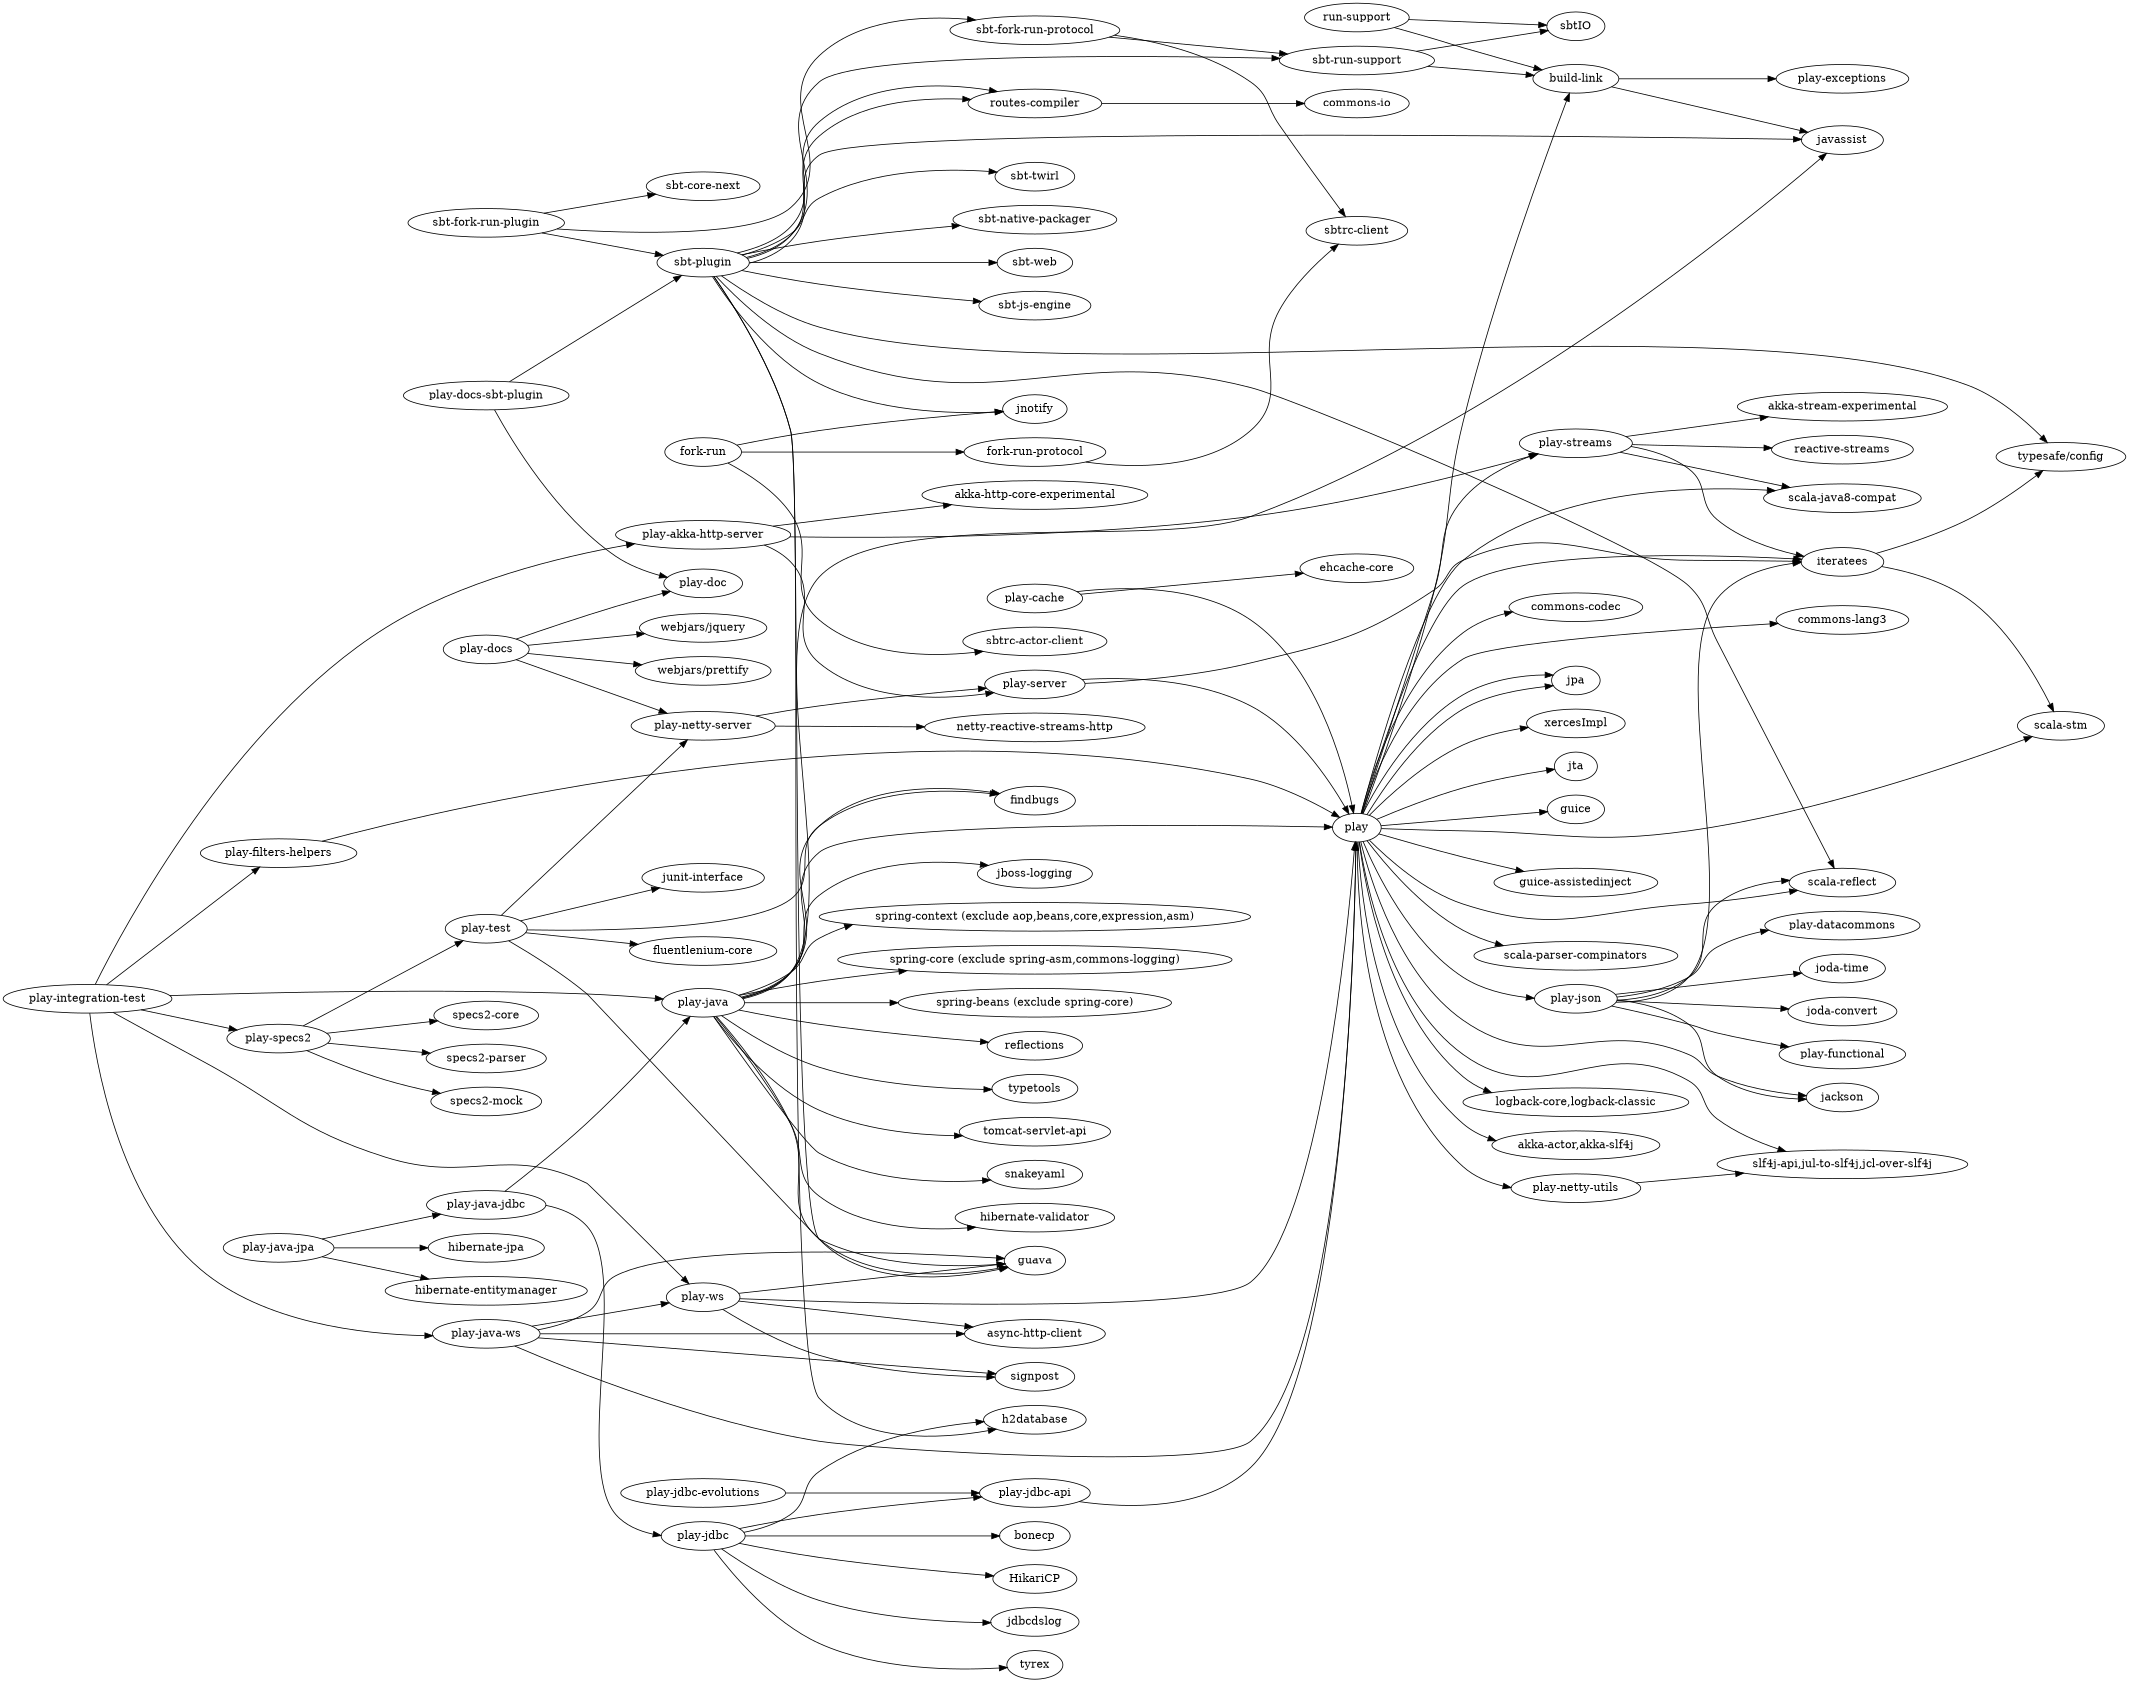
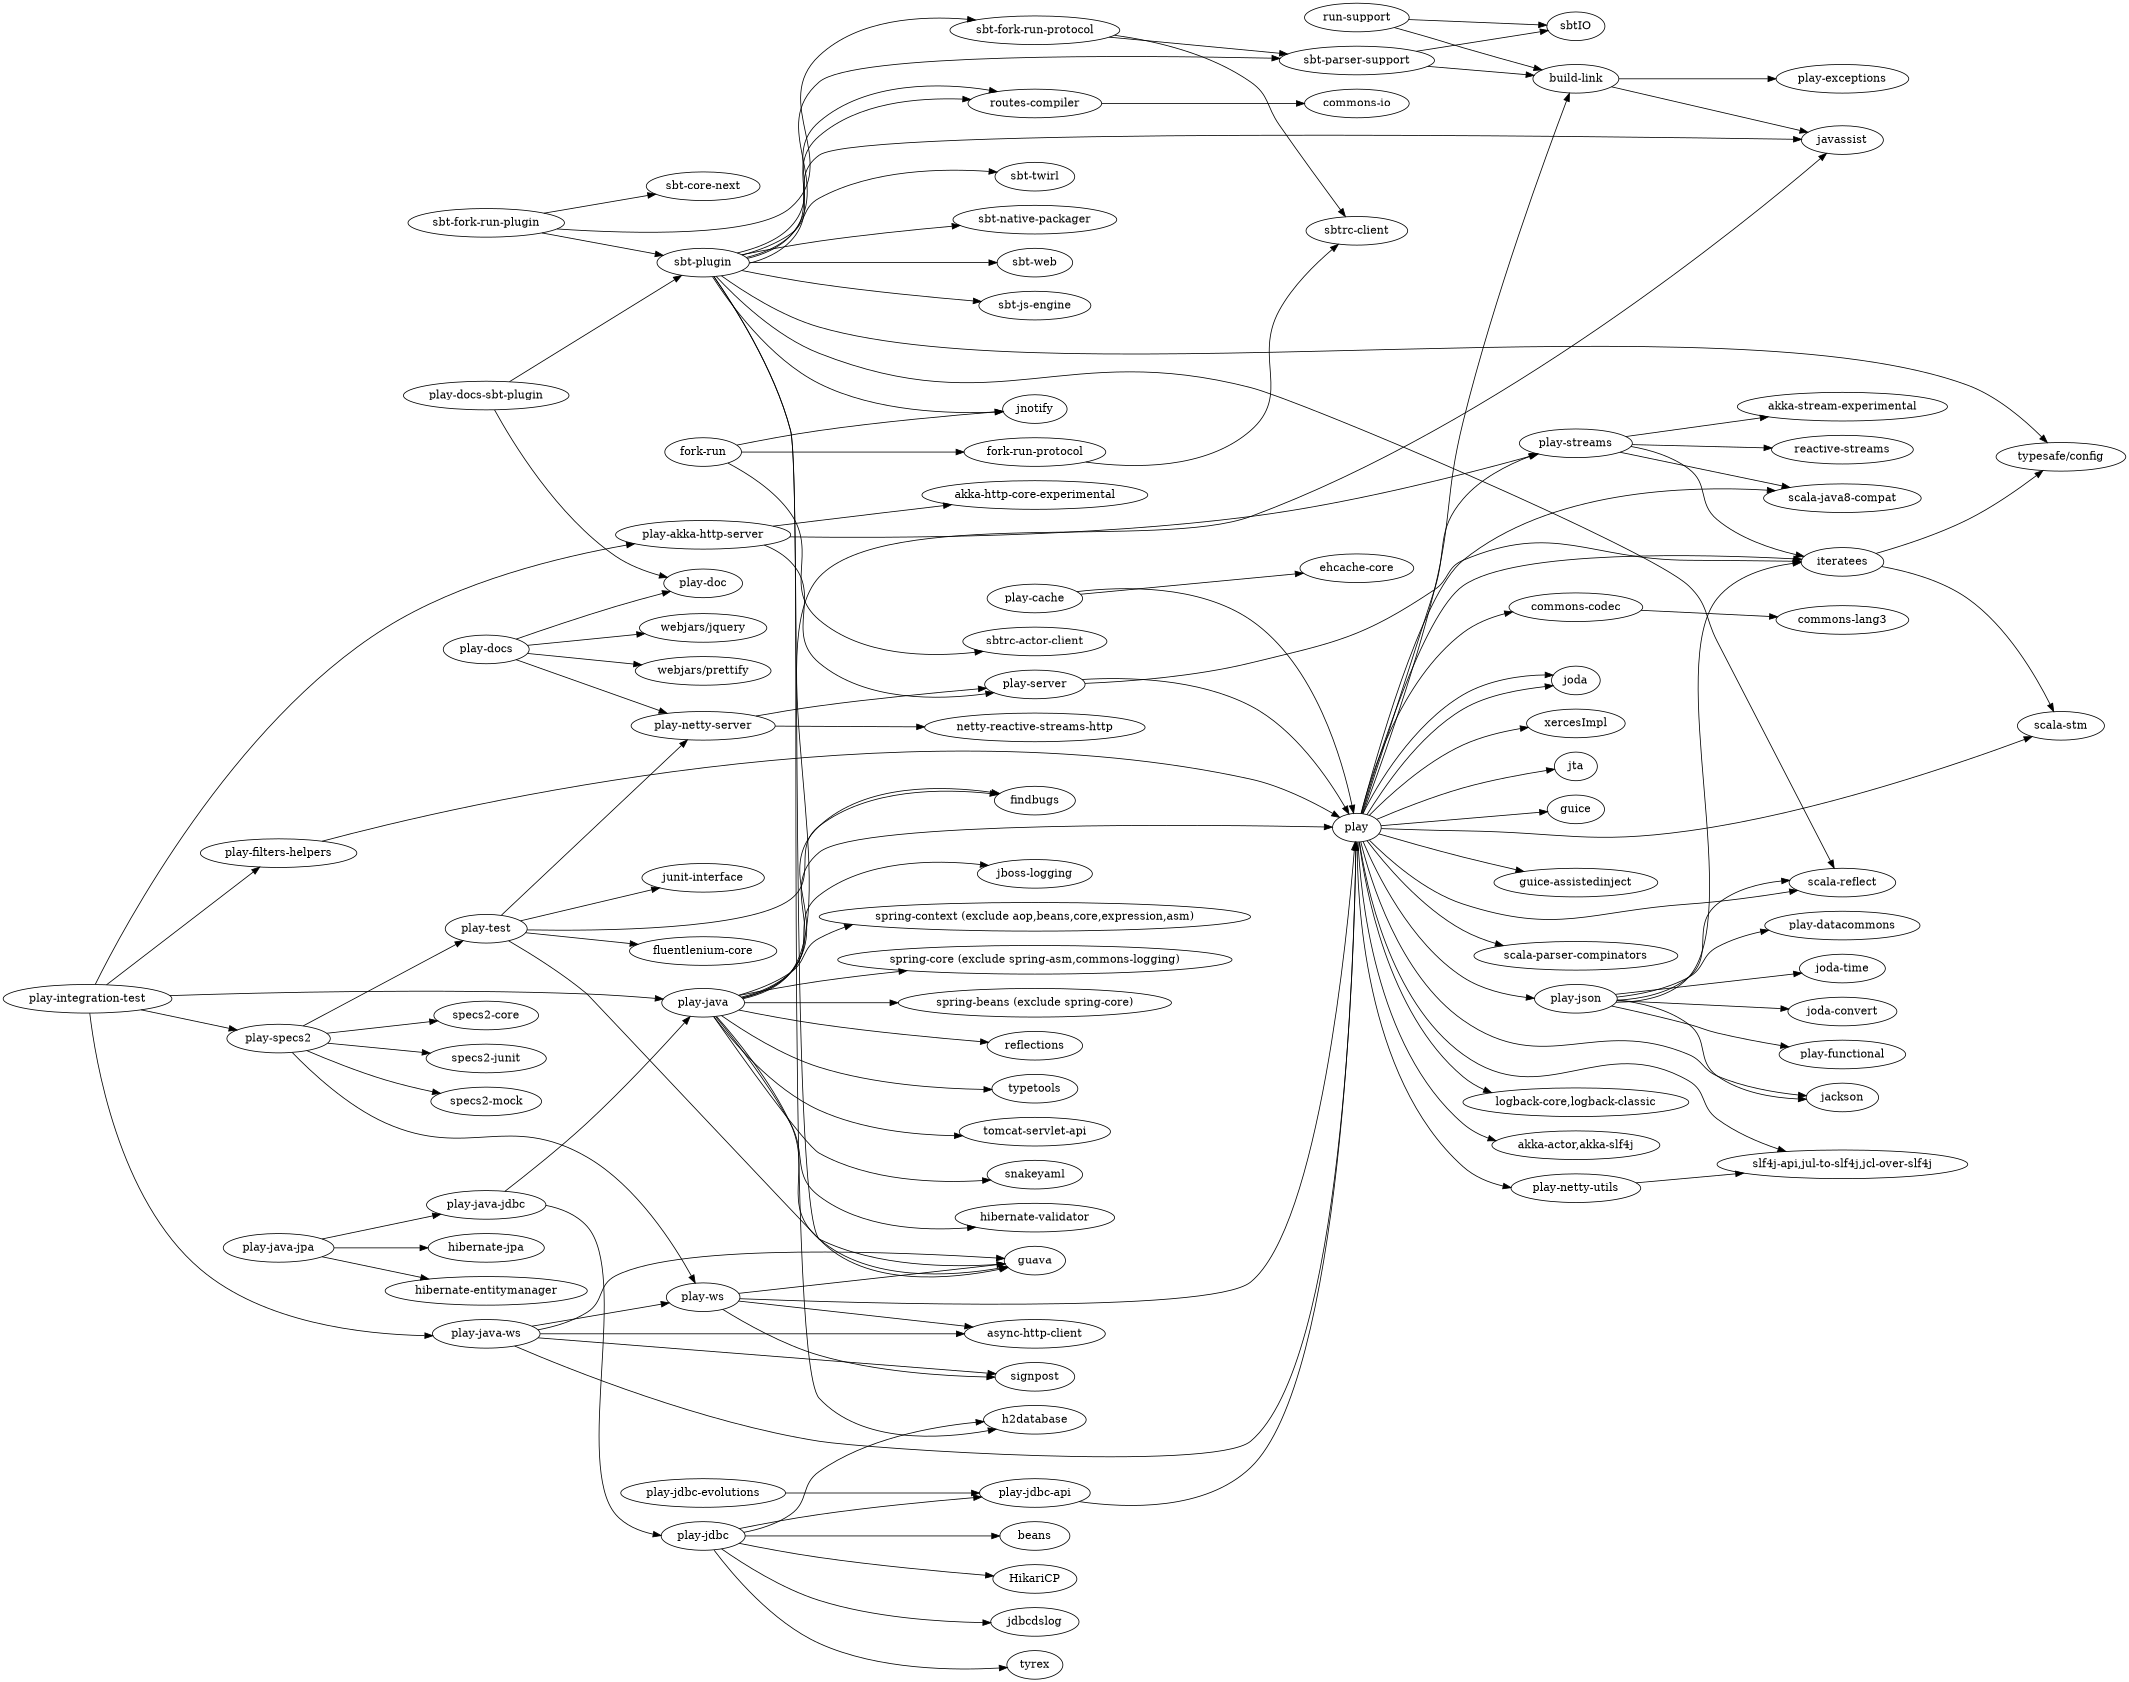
node "sbt-run-support": label "sbt-run-support" -> "sbt-parser-support"
edge "play" -> "commons-lang3": now "commons-codec" -> "commons-lang3"
node "jpa": label "jpa" -> "joda"
node "specs2-parser": label "specs2-parser" -> "specs2-junit"
edge "play-integration-test" -> "play-ws": now "play-specs2" -> "play-ws"
node "bonecp": label "bonecp" -> "beans"
